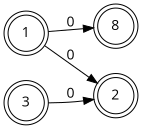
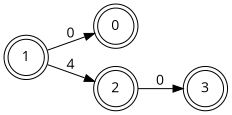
node "8": label "8" -> "0"
edge "1" -> "2": label "0" -> "4"
edge "3" -> "2": reversed
